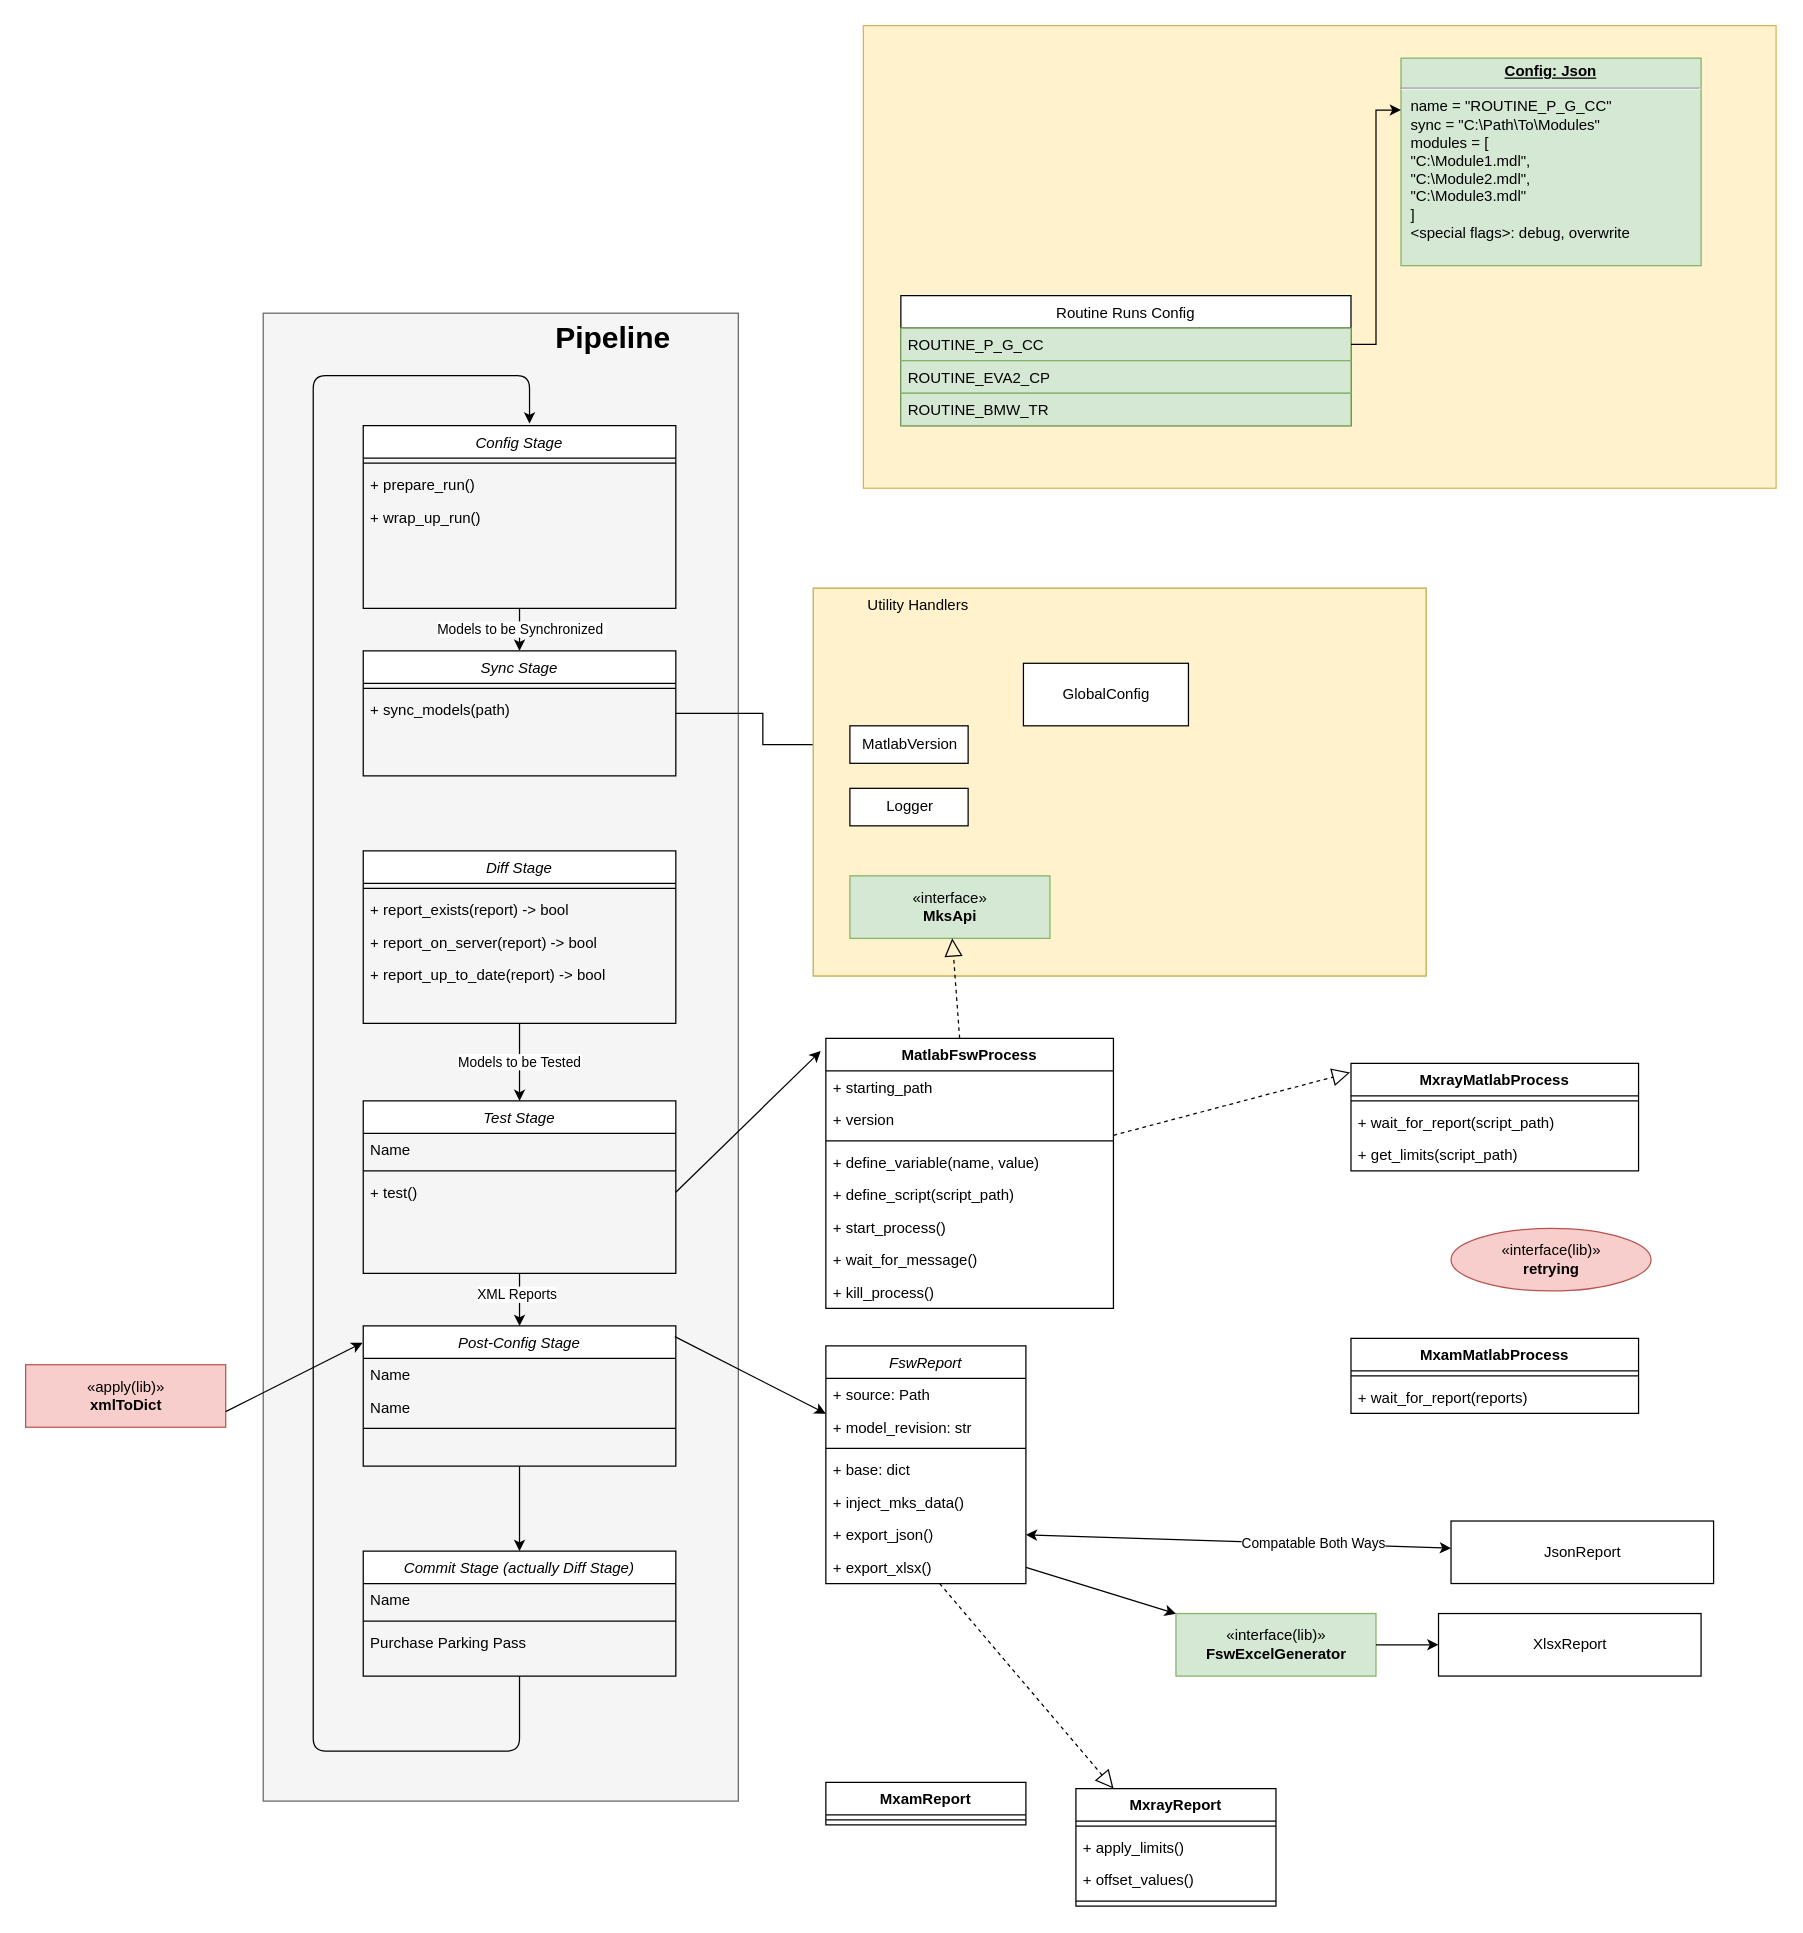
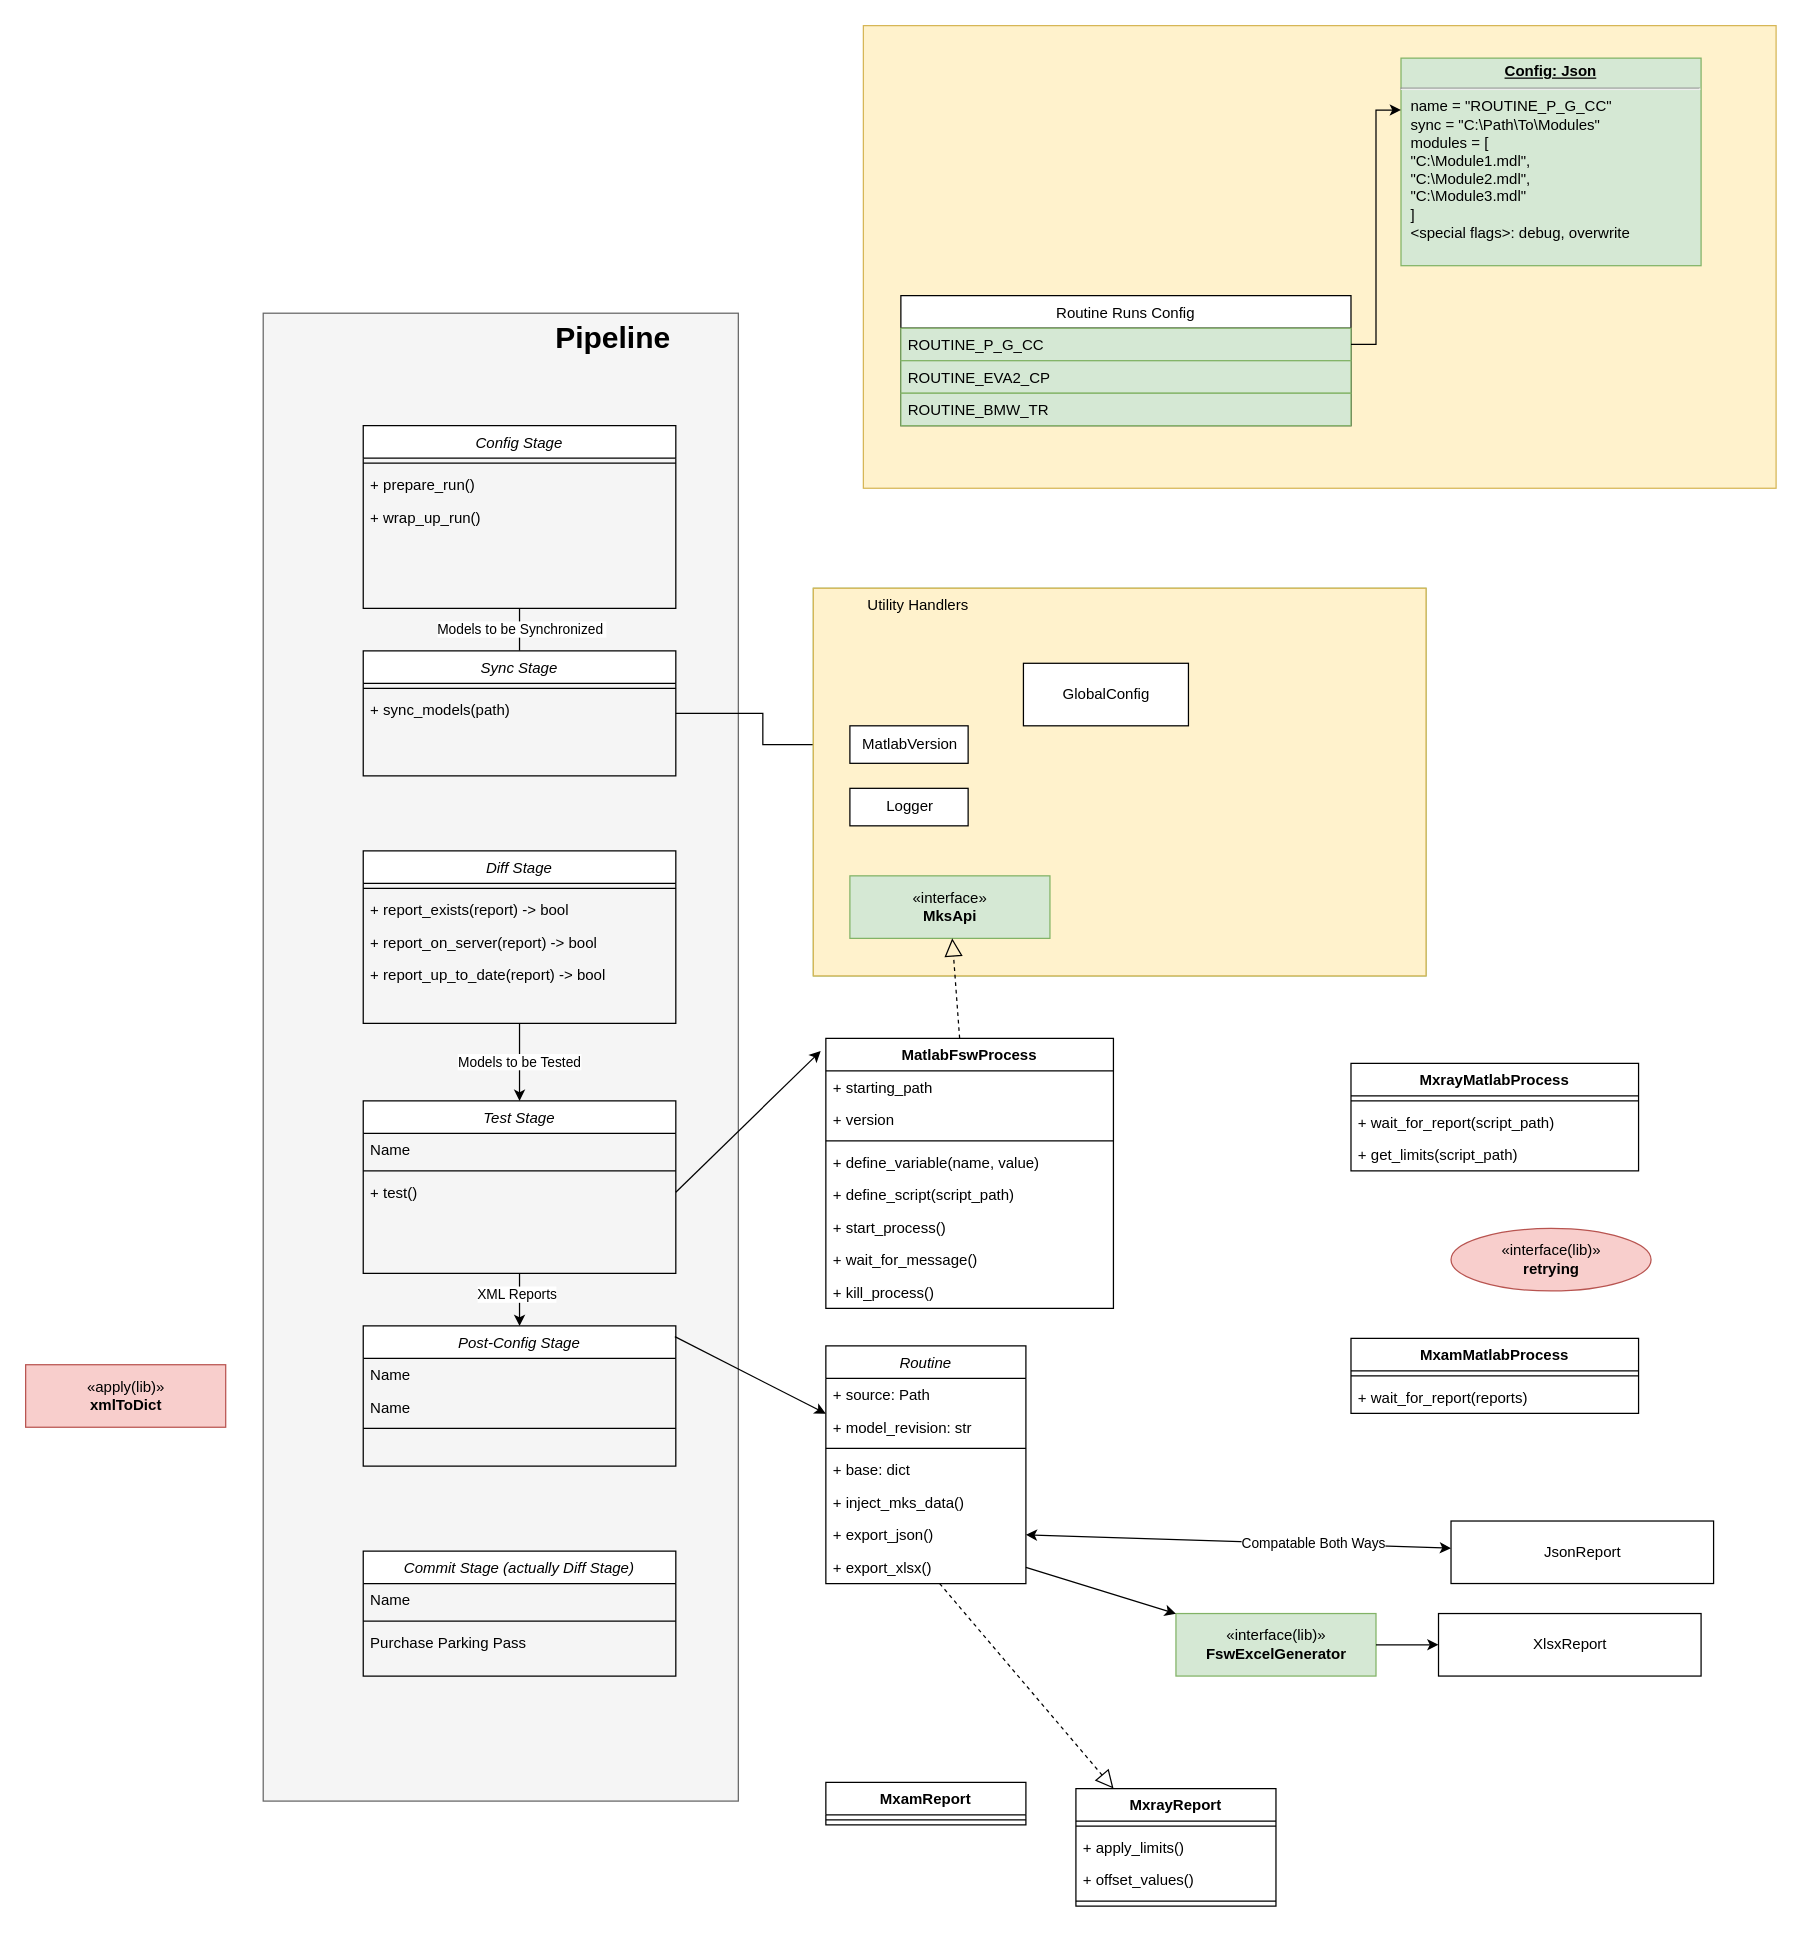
edge "Config Stage" -> "Sync Stage": arrowhead classic -> none
edge "Commit Stage (actually Diff Stage)" -> "Config Stage": removed
edge "MatlabFswProcess" -> "MxrayMatlabProcess": removed
node "FswReport": label "FswReport" -> "Routine"
edge "«apply(lib)» xmlToDict" -> "Post-Config Stage": removed
edge "Post-Config Stage" -> "Commit Stage (actually Diff Stage)": removed
